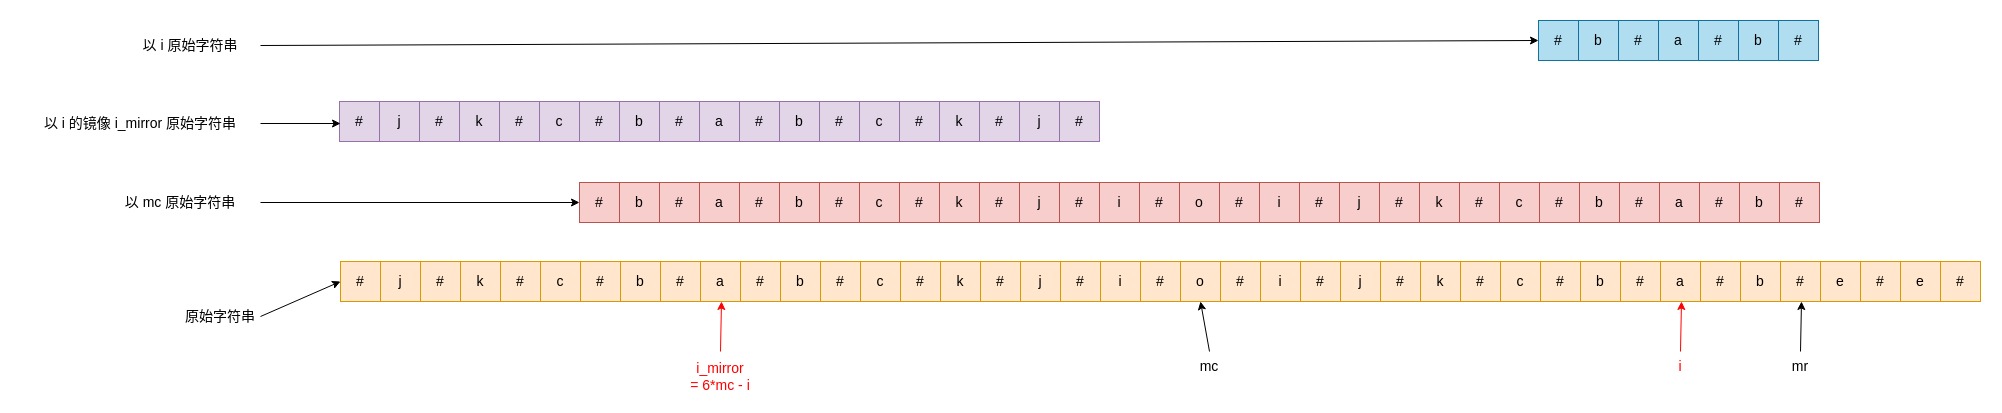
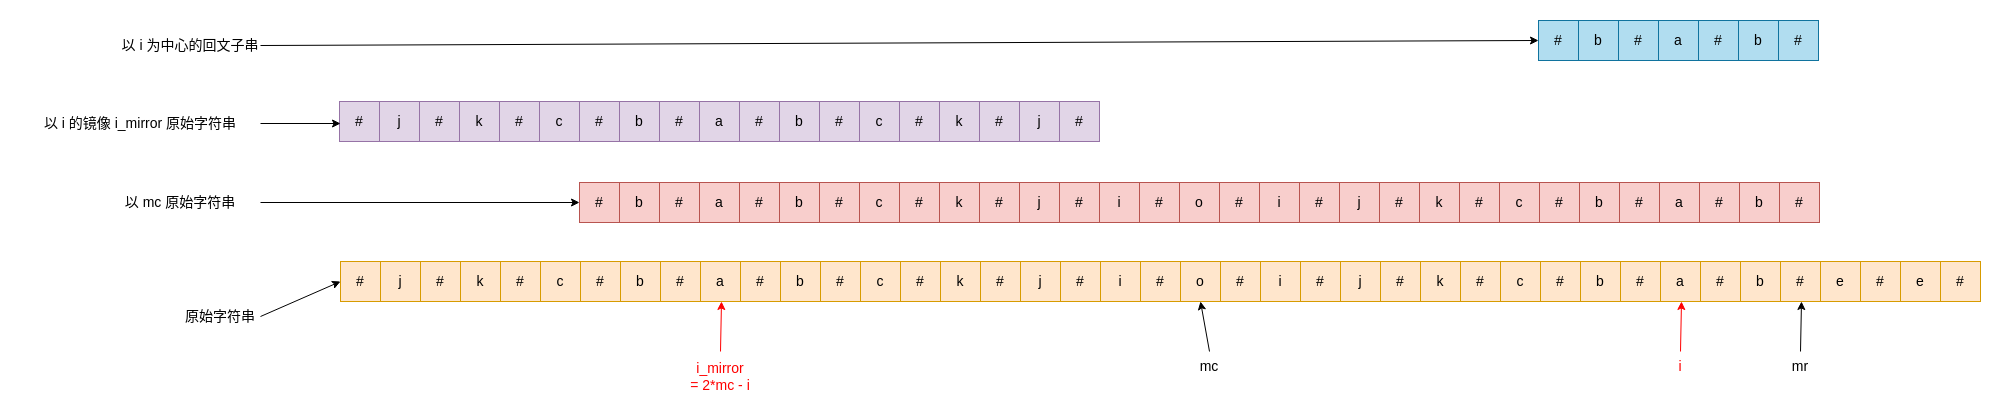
node "以 i 原始字符串": label "以 i 原始字符串" -> "以 i 为中心的回文子串"
node "i_mirror = 6*mc - i": label "i_mirror = 6*mc - i" -> "i_mirror = 2*mc - i"
